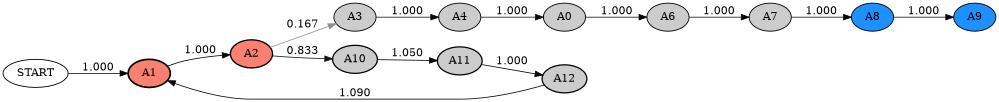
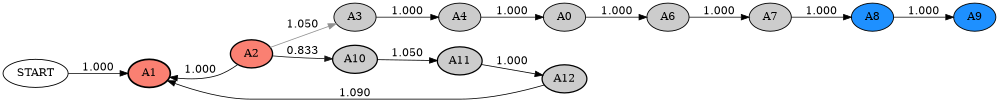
edge "A2" -> "A3": label "0.167" -> "1.050"
edge "A1" -> "A2": reversed
